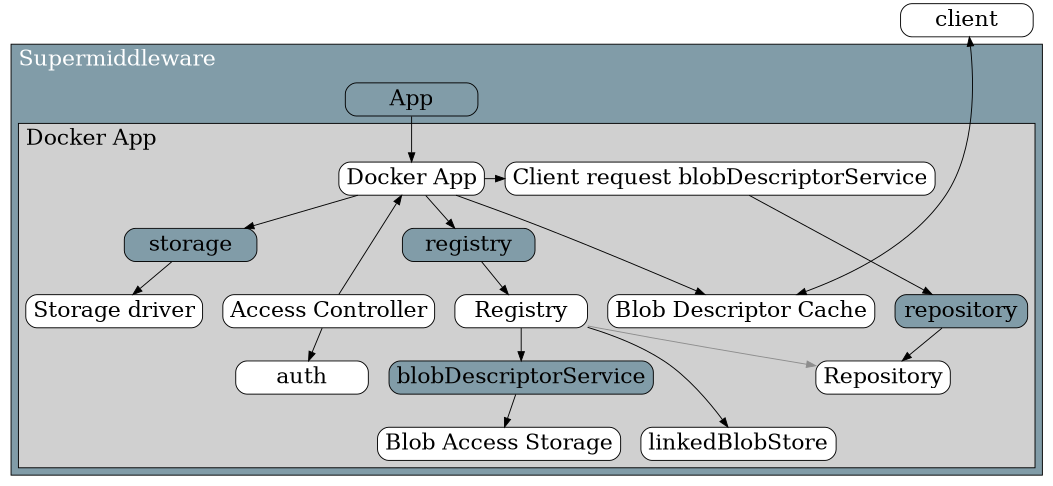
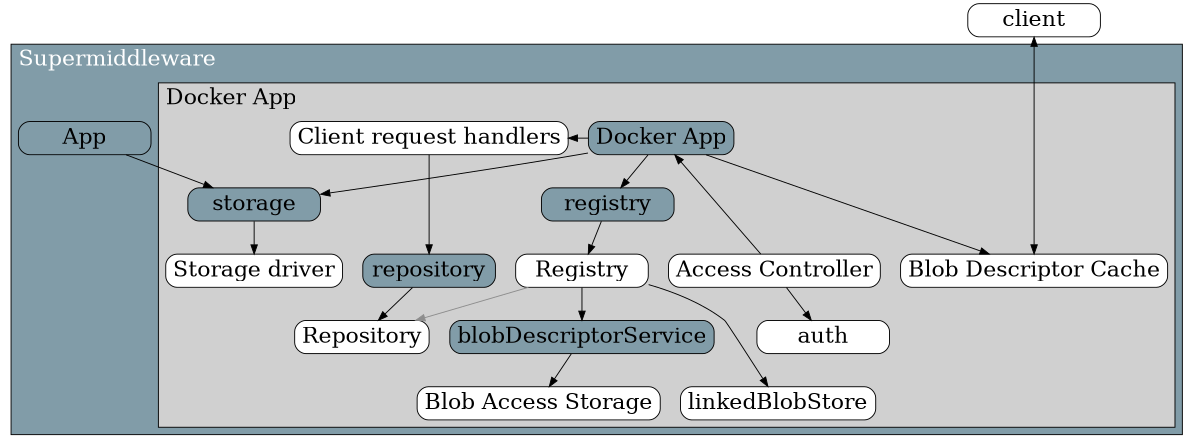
edge "App" -> "Docker App": now "App" -> "storage"
node "Docker App": fillcolor #ffffff -> #819ca8
node "Client request blobDescriptorService": label "Client request blobDescriptorService" -> "Client request handlers"
